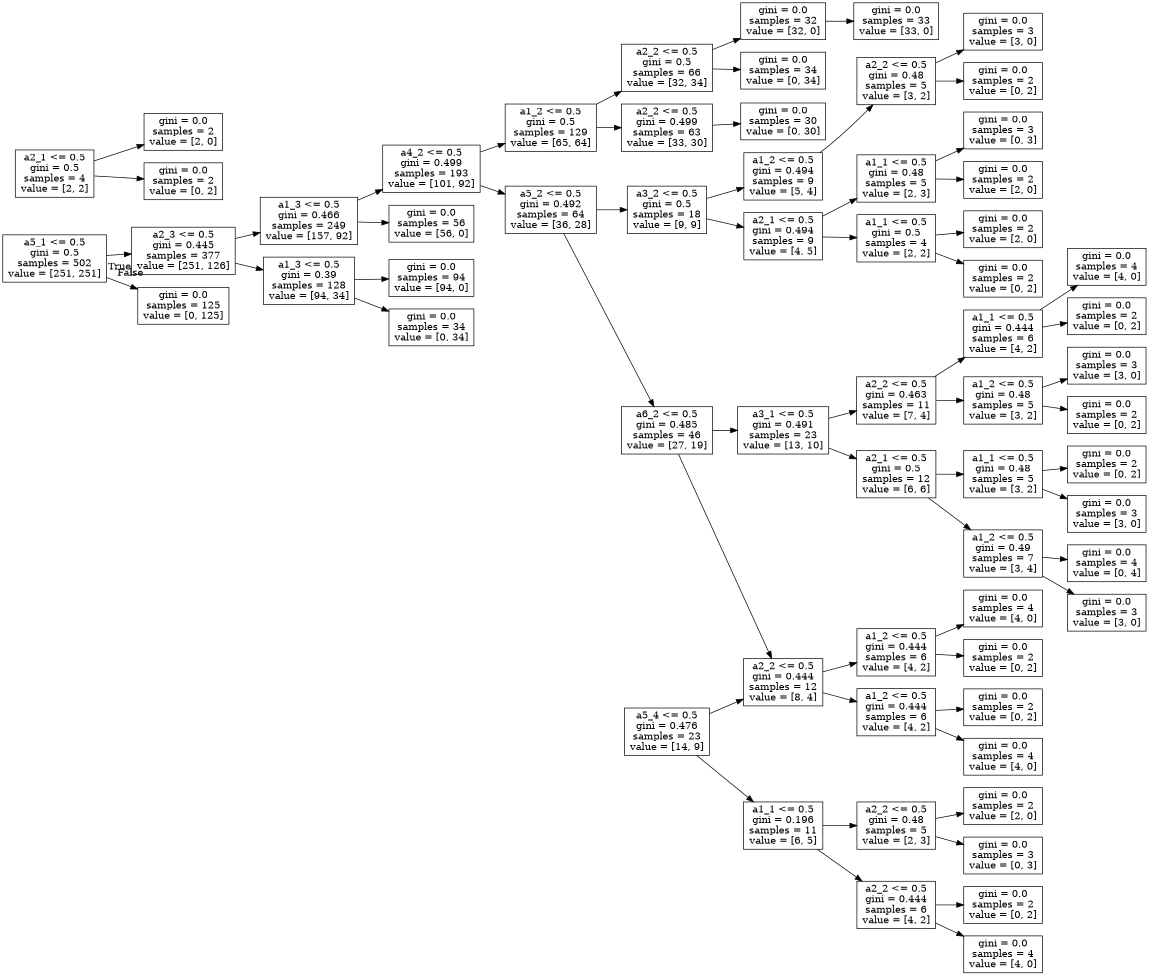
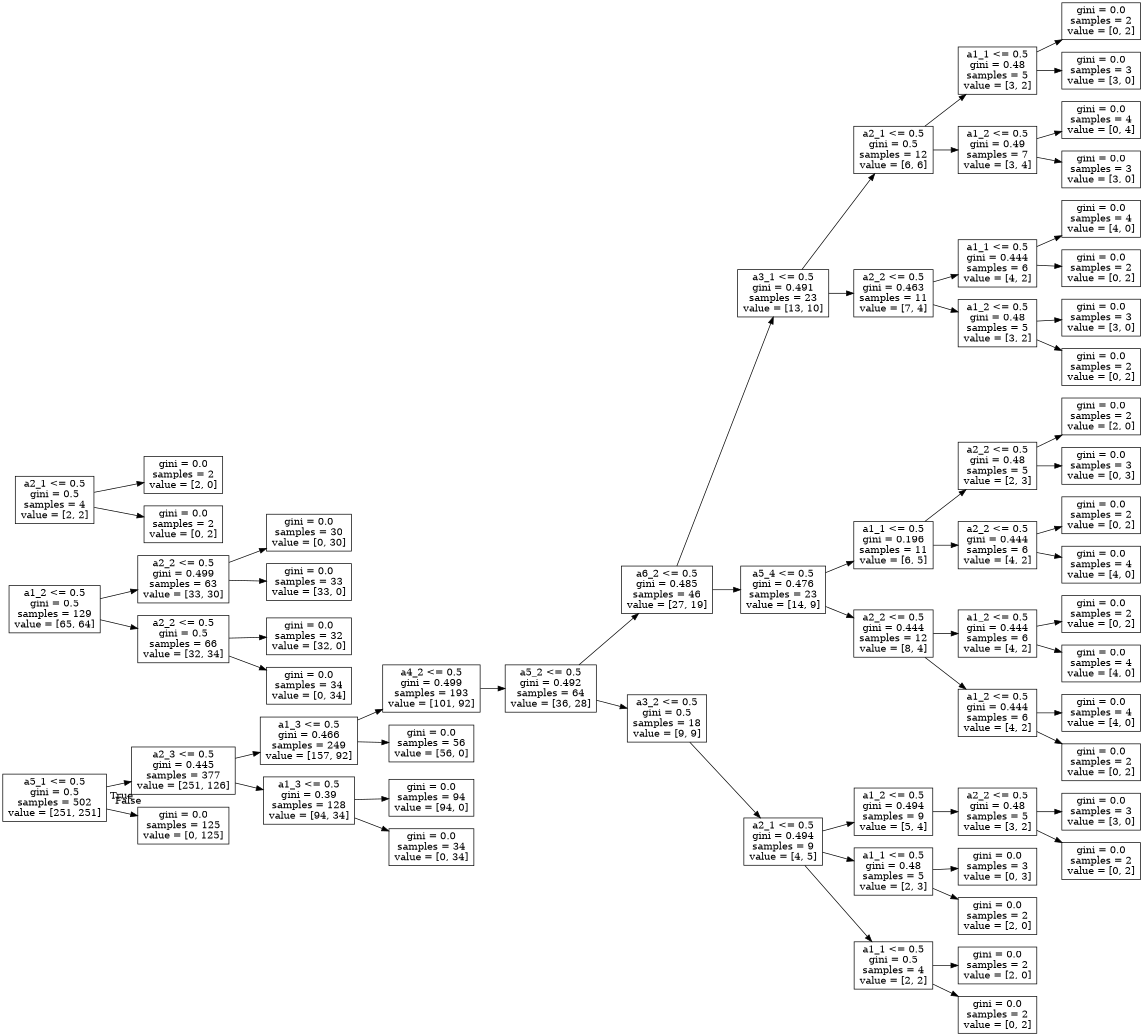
edge "gini = 0.0 samples = 32 value = [32, 0]" -> "gini = 0.0 samples = 33 value = [33, 0]": now "a2_2 <= 0.5 gini = 0.499 samples = 63 value = [33, 30]" -> "gini = 0.0 samples = 33 value = [33, 0]"
edge "a4_2 <= 0.5 gini = 0.499 samples = 193 value = [101, 92]" -> "a1_2 <= 0.5 gini = 0.5 samples = 129 value = [65, 64]": removed
edge "a3_2 <= 0.5 gini = 0.5 samples = 18 value = [9, 9]" -> "a1_2 <= 0.5 gini = 0.494 samples = 9 value = [5, 4]": now "a2_1 <= 0.5 gini = 0.494 samples = 9 value = [4, 5]" -> "a1_2 <= 0.5 gini = 0.494 samples = 9 value = [5, 4]"
edge "a6_2 <= 0.5 gini = 0.485 samples = 46 value = [27, 19]" -> "a2_2 <= 0.5 gini = 0.444 samples = 12 value = [8, 4]": now "a6_2 <= 0.5 gini = 0.485 samples = 46 value = [27, 19]" -> "a5_4 <= 0.5 gini = 0.476 samples = 23 value = [14, 9]"
